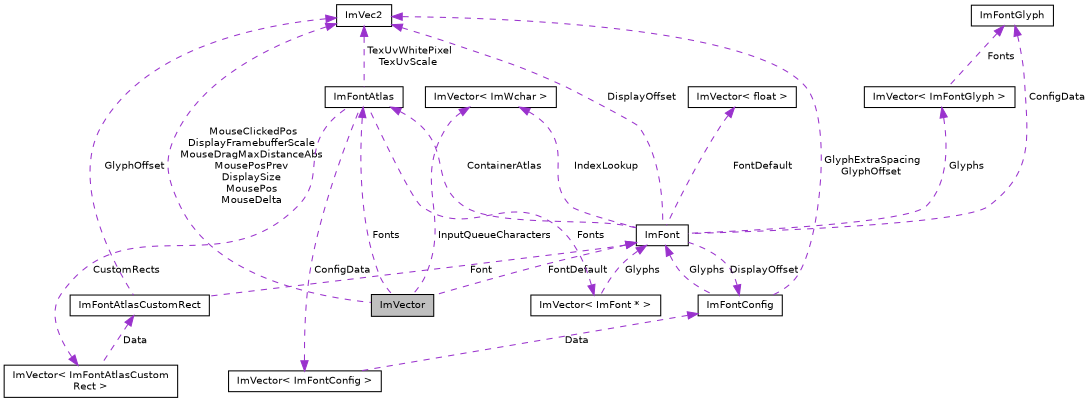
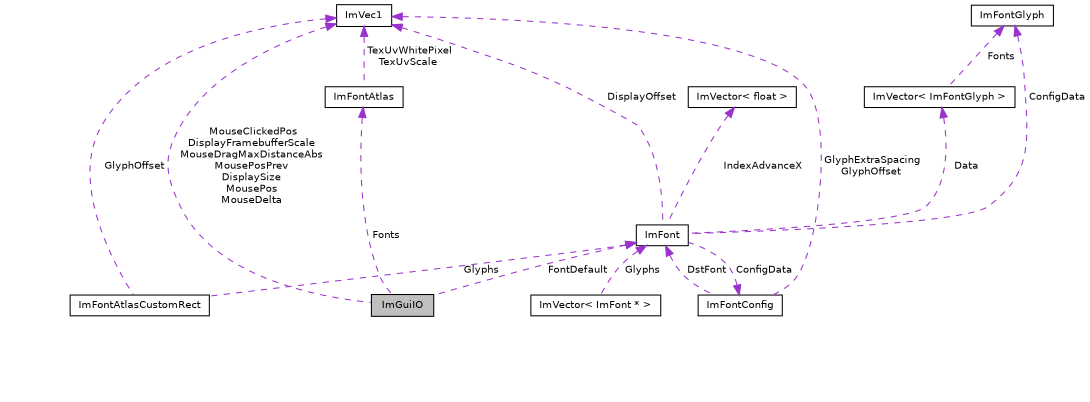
node "ImVec2": label "ImVec2" -> "ImVec1"
node "ImVector< ImWchar >": removed
edge "ImFont" -> "ImVector< float >": label " FontDefault" -> " IndexAdvanceX"
edge "ImFont" -> "ImVector< ImFontGlyph >": label " Glyphs" -> " Data"
edge "ImFont" -> "ImFontAtlas": removed, label "ContainerAtlas"
edge "ImFontAtlas" -> "ImVector< ImFont * >": removed, label "Fonts"
edge "ImFontAtlasCustomRect" -> "ImFont": label " Font" -> " Glyphs"
edge "ImFontConfig" -> "ImFont": label " Glyphs" -> " DstFont"
edge "ImFont" -> "ImFontConfig": label " DisplayOffset" -> " ConfigData"
node "ImVector": label "ImVector" -> "ImGuiIO"
node "ImVector< ImFontAtlasCustom Rect >": removed
node "ImVector< ImFontConfig >": removed
